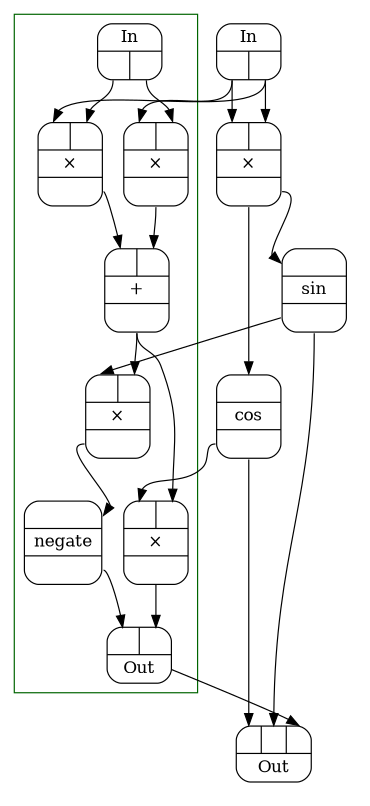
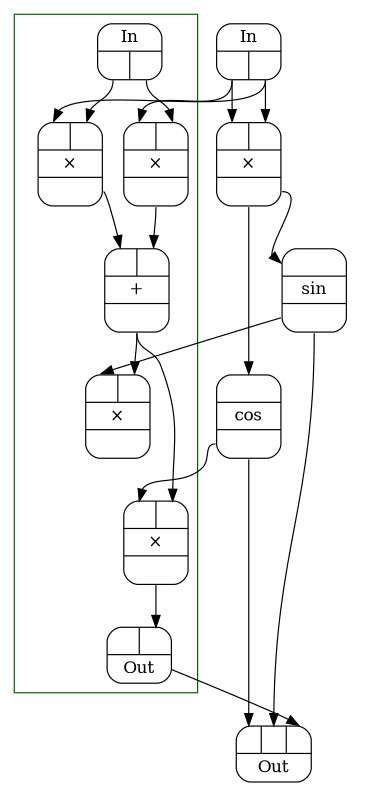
node "negate": removed
